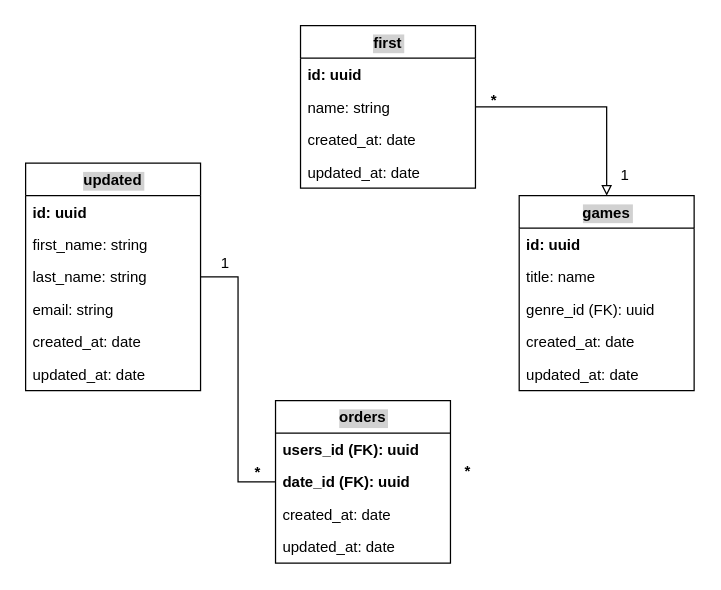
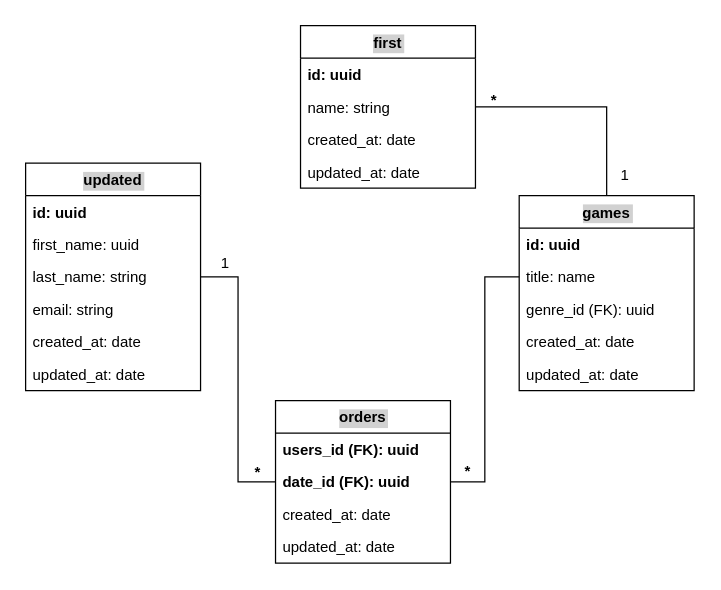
edge "first" -> "games": arrowhead block -> none
node "first_name: string": label "first_name: string" -> "first_name: uuid"
edge "title: name" -- "date_id (FK): uuid": added
